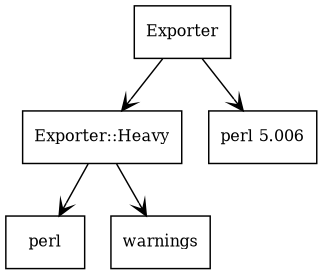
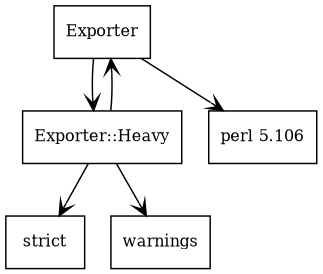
edge "Exporter::Heavy" -> "Exporter": added
node "perl 5.006": label "perl 5.006" -> "perl 5.106"
node "perl": label "perl" -> "strict"
